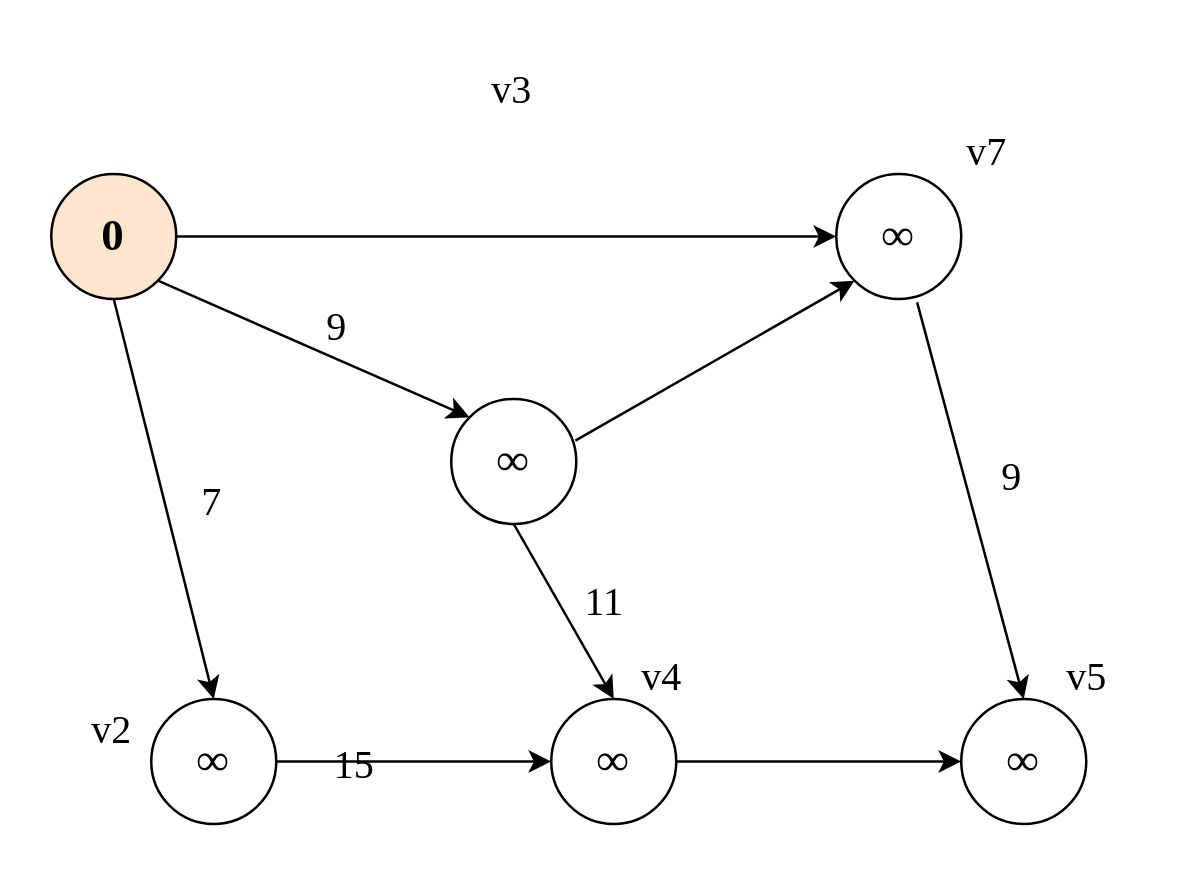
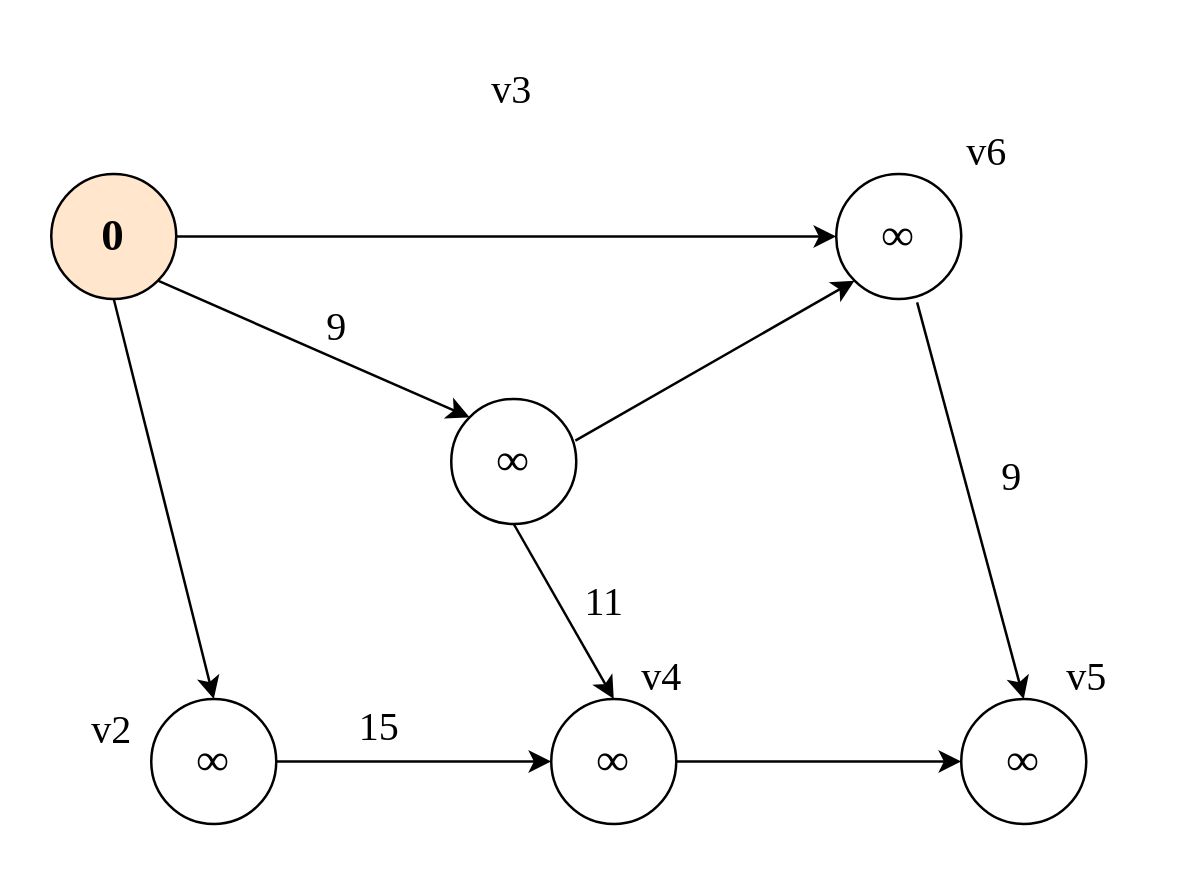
node "v7": label "v7" -> "v6"
node "7": removed
node "15": moved (354, 764) -> (379, 726)
